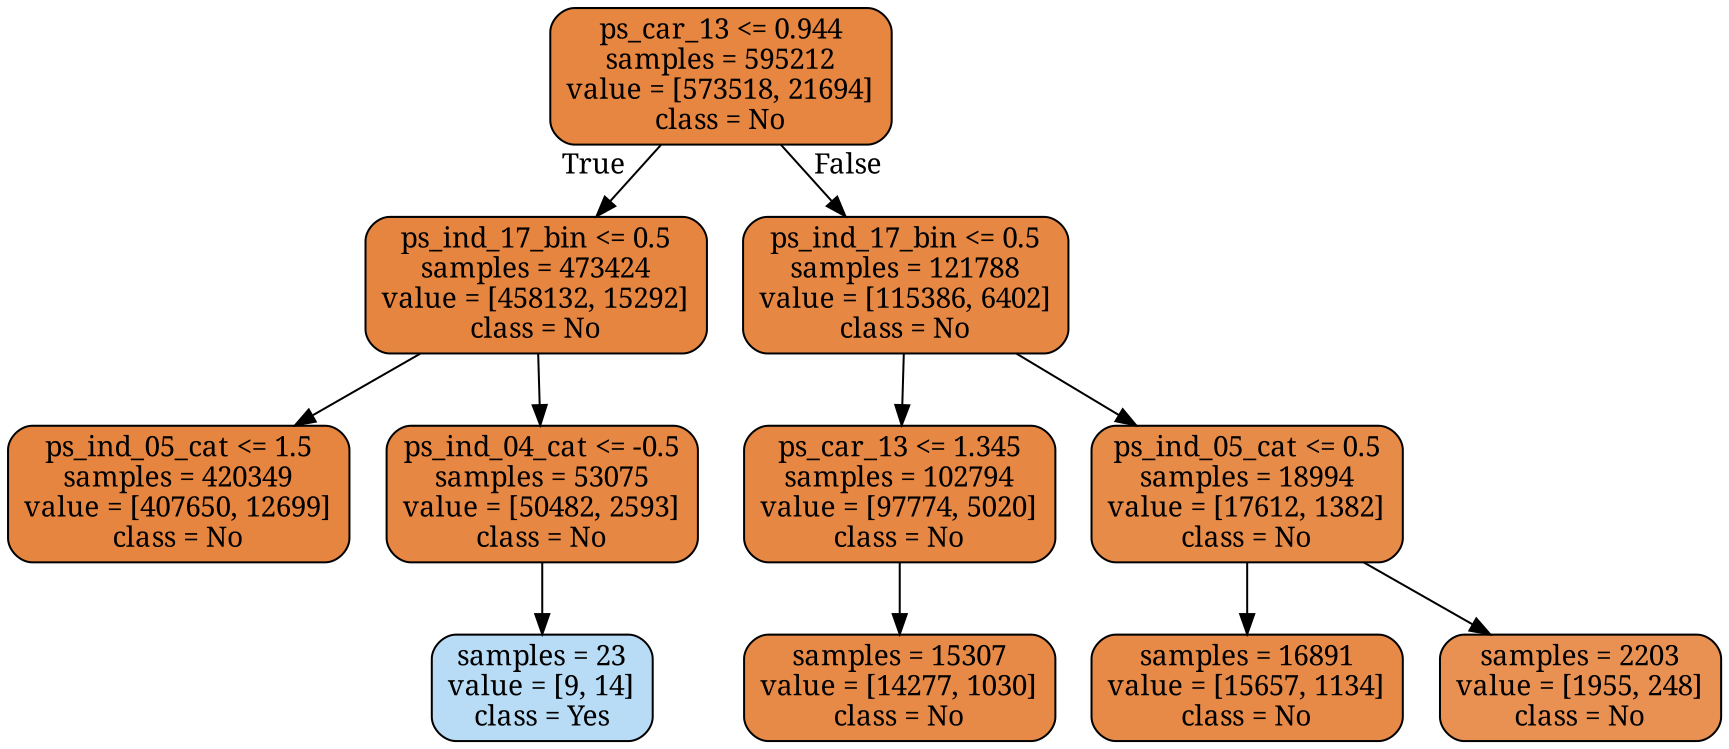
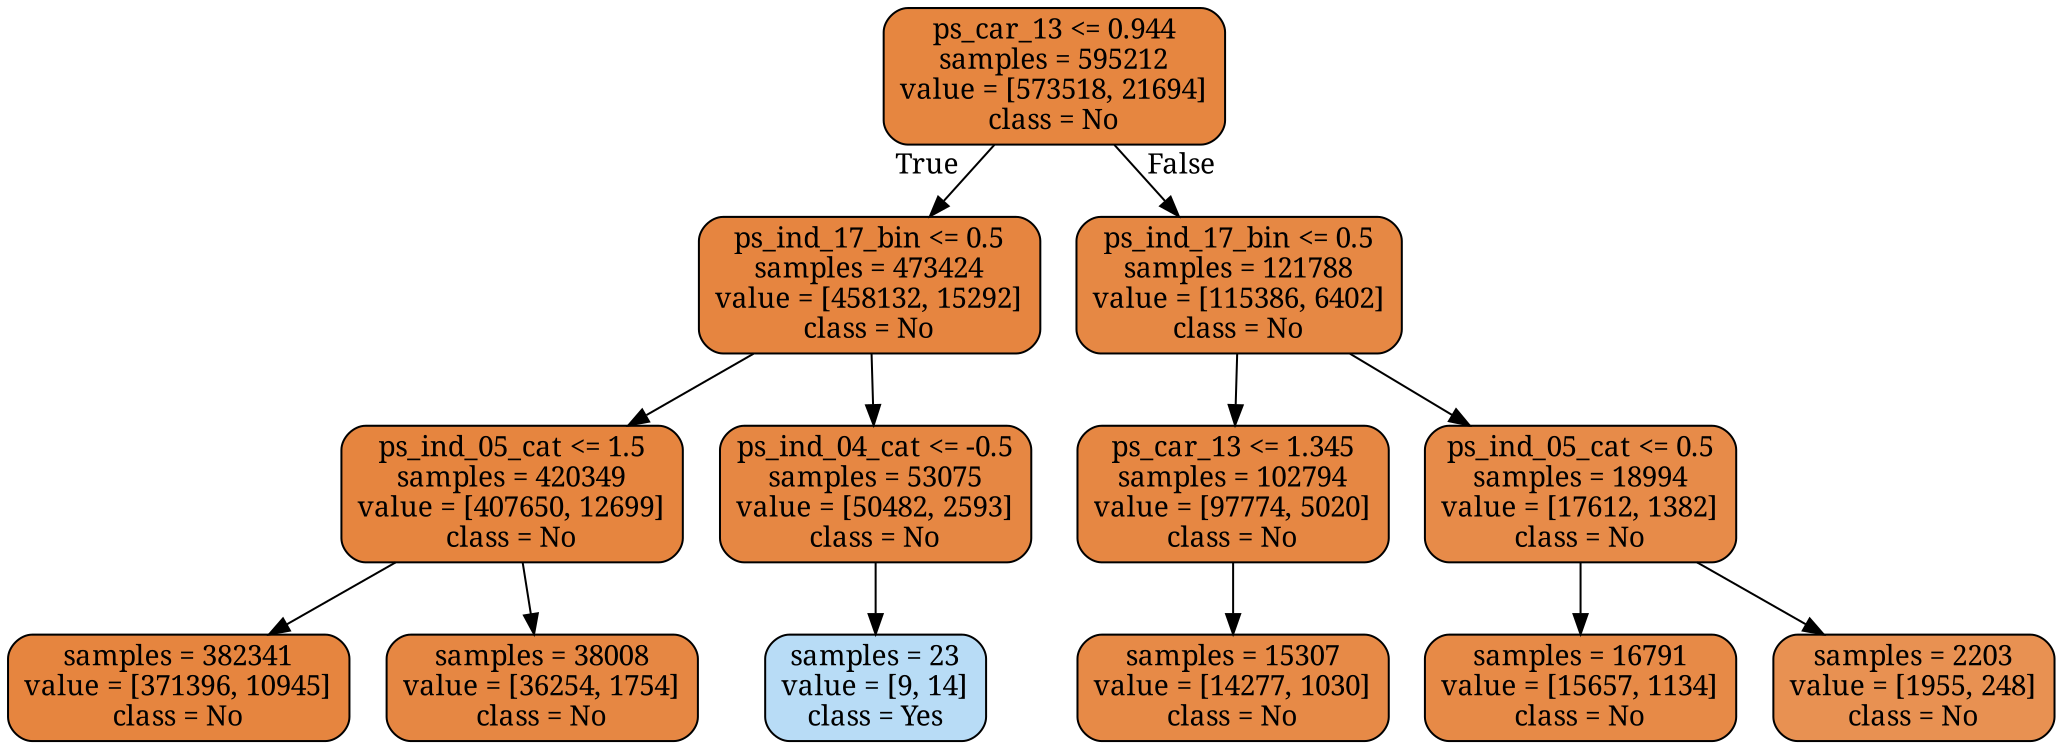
node "samples = 382341 value = [371396, 10945] class = No": added
node "samples = 38008 value = [36254, 1754] class = No": added
node "samples = 16891 value = [15657, 1134] class = No": label "samples = 16891 value = [15657, 1134] class = No" -> "samples = 16791 value = [15657, 1134] class = No"
